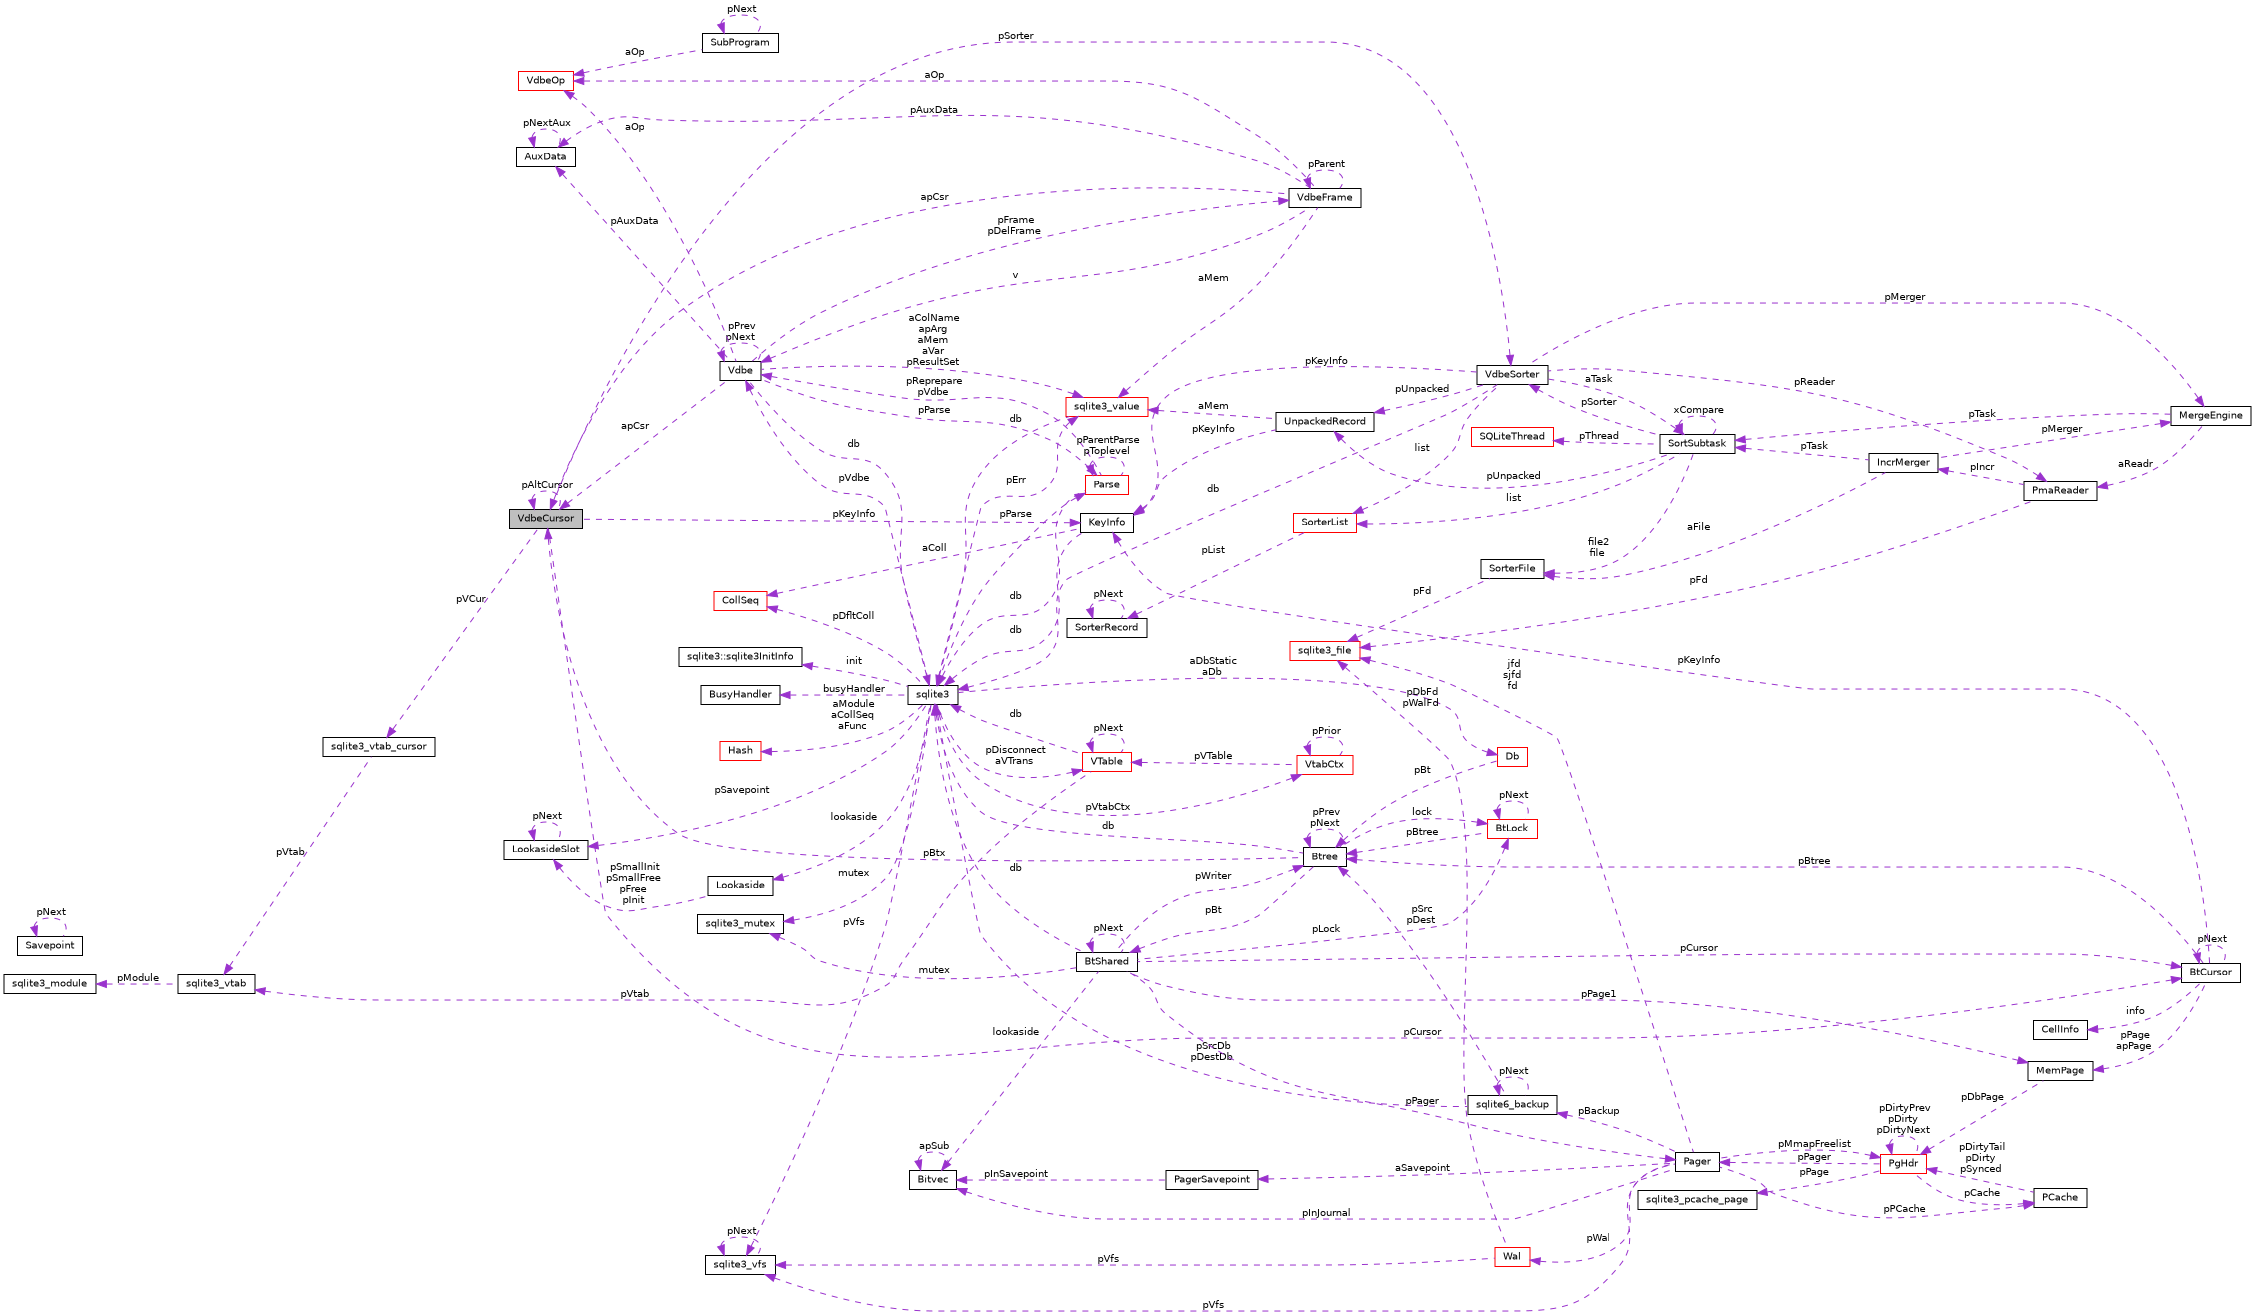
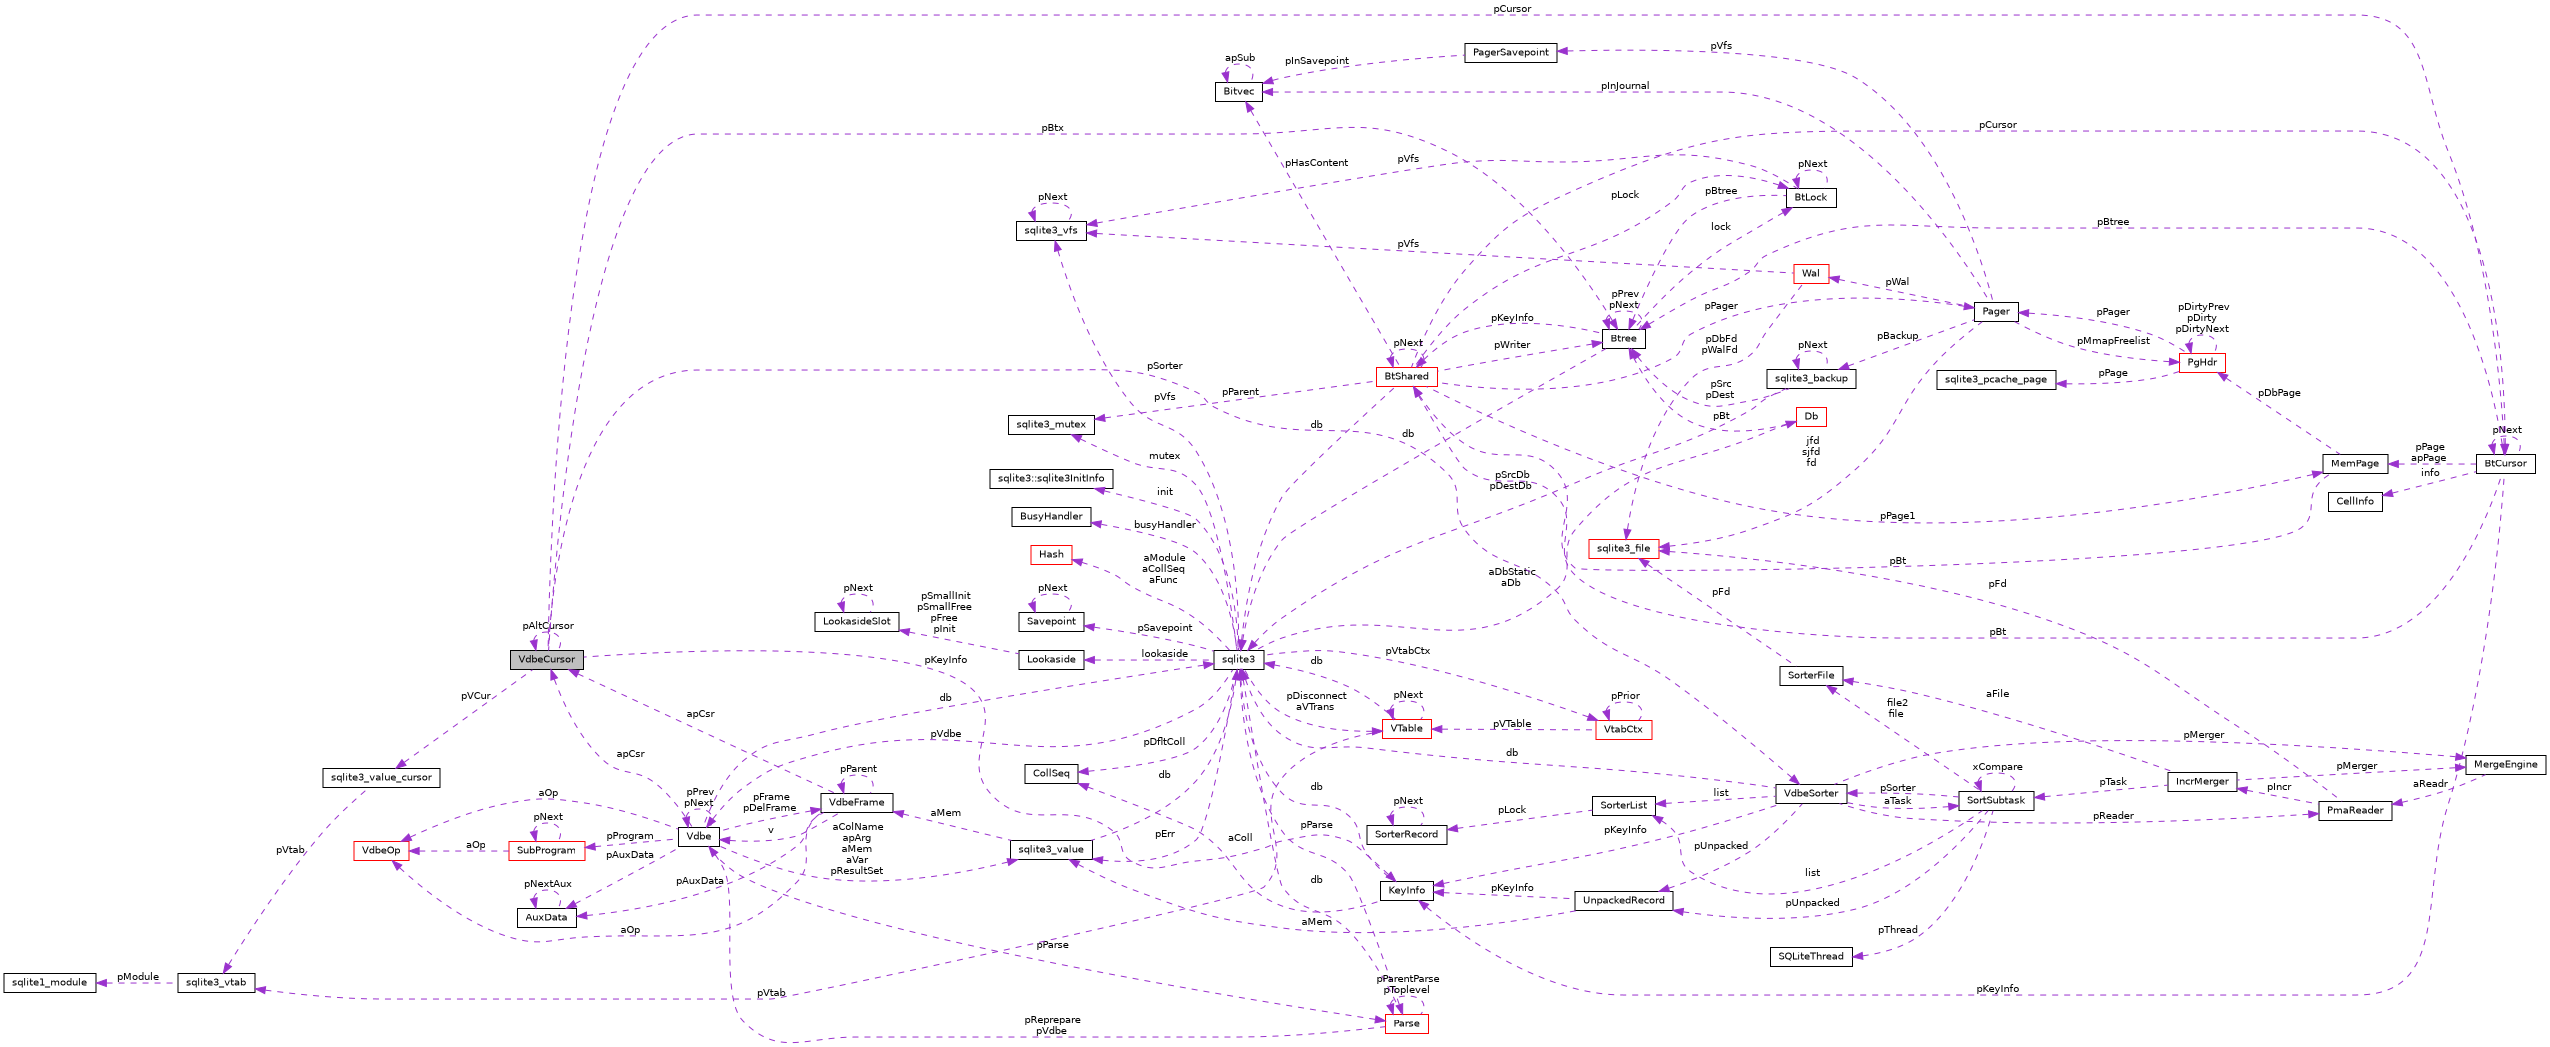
node "SubProgram": color black -> red
edge "VdbeFrame" -> "sqlite3_value": reversed
node "sqlite3_value": color red -> black
edge "MergeEngine" -> "SortSubtask": removed, label "pTask"
node "SQLiteThread": color red -> black
node "SorterList": color red -> black
edge "SorterList" -> "SorterRecord": label " pList" -> " pLock"
edge "MemPage" -> "BtShared": added, label "pBt"
node "CollSeq": color red -> black
edge "BtCursor" -> "BtShared": added, label "pBt"
node "sqlite3_vtab_cursor": label "sqlite3_vtab_cursor" -> "sqlite3_value_cursor"
edge "sqlite3" -> "LookasideSlot": now "sqlite3" -> "Savepoint"
node "BtLock": color red -> black
edge "Vdbe" -> "SubProgram": added, label "pProgram"
edge "Btree" -> "VdbeCursor": reversed
edge "Btree" -> "BtShared": label " pBt" -> " pKeyInfo"
node "BtShared": color black -> red
edge "BtShared" -> "sqlite3_mutex": label " mutex" -> " pParent"
node "sqlite3_module": label "sqlite3_module" -> "sqlite1_module"
edge "BtShared" -> "Bitvec": label " lookaside" -> " pHasContent"
node "sqlite6_backup": label "sqlite6_backup" -> "sqlite3_backup"
edge "Pager" -> "PagerSavepoint": label " aSavepoint" -> " pVfs"
node "PCache": removed
edge "Pager" -> "sqlite3_vfs": now "BtLock" -> "sqlite3_vfs"
